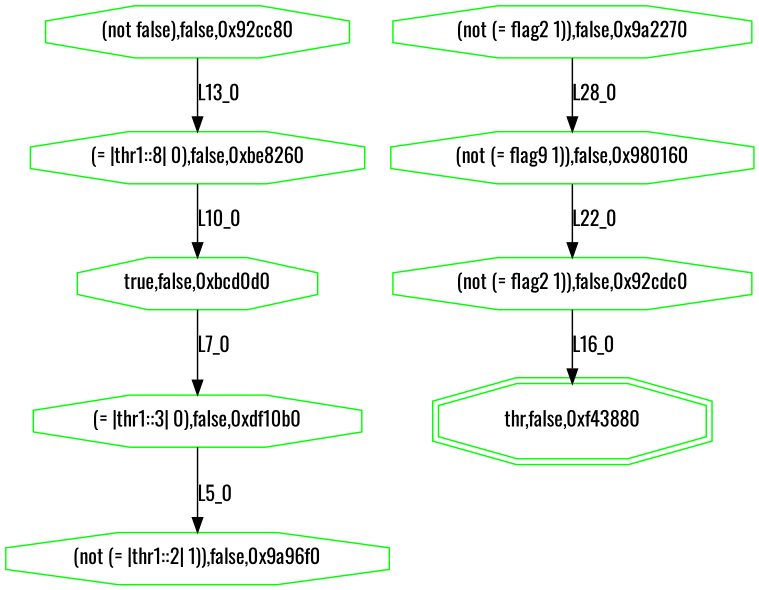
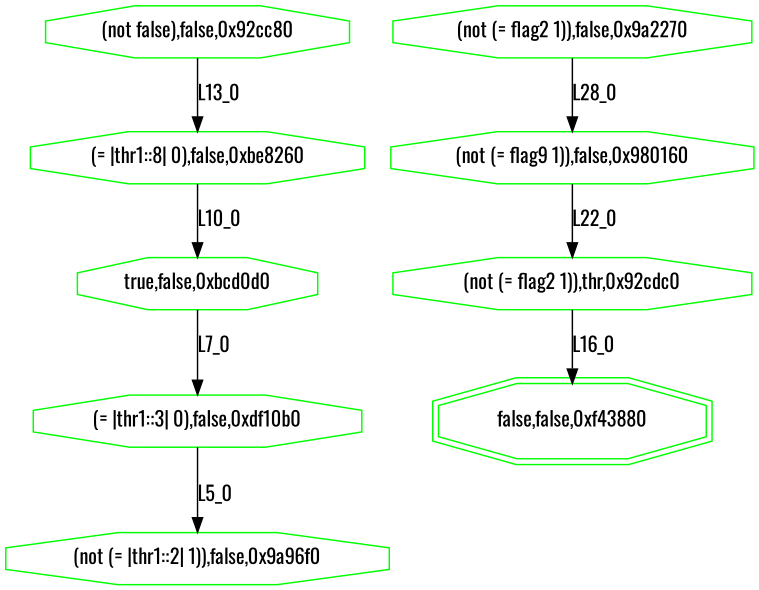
node "(not (= flag2 1)),false,0x92cdc0": label "(not (= flag2 1)),false,0x92cdc0" -> "(not (= flag2 1)),thr,0x92cdc0"
node "thr,false,0xf43880": label "thr,false,0xf43880" -> "false,false,0xf43880"
